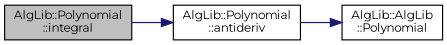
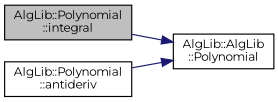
edge "AlgLib::Polynomial ::integral" -> "AlgLib::Polynomial ::antideriv": now "AlgLib::Polynomial ::integral" -> "AlgLib::AlgLib ::Polynomial"
